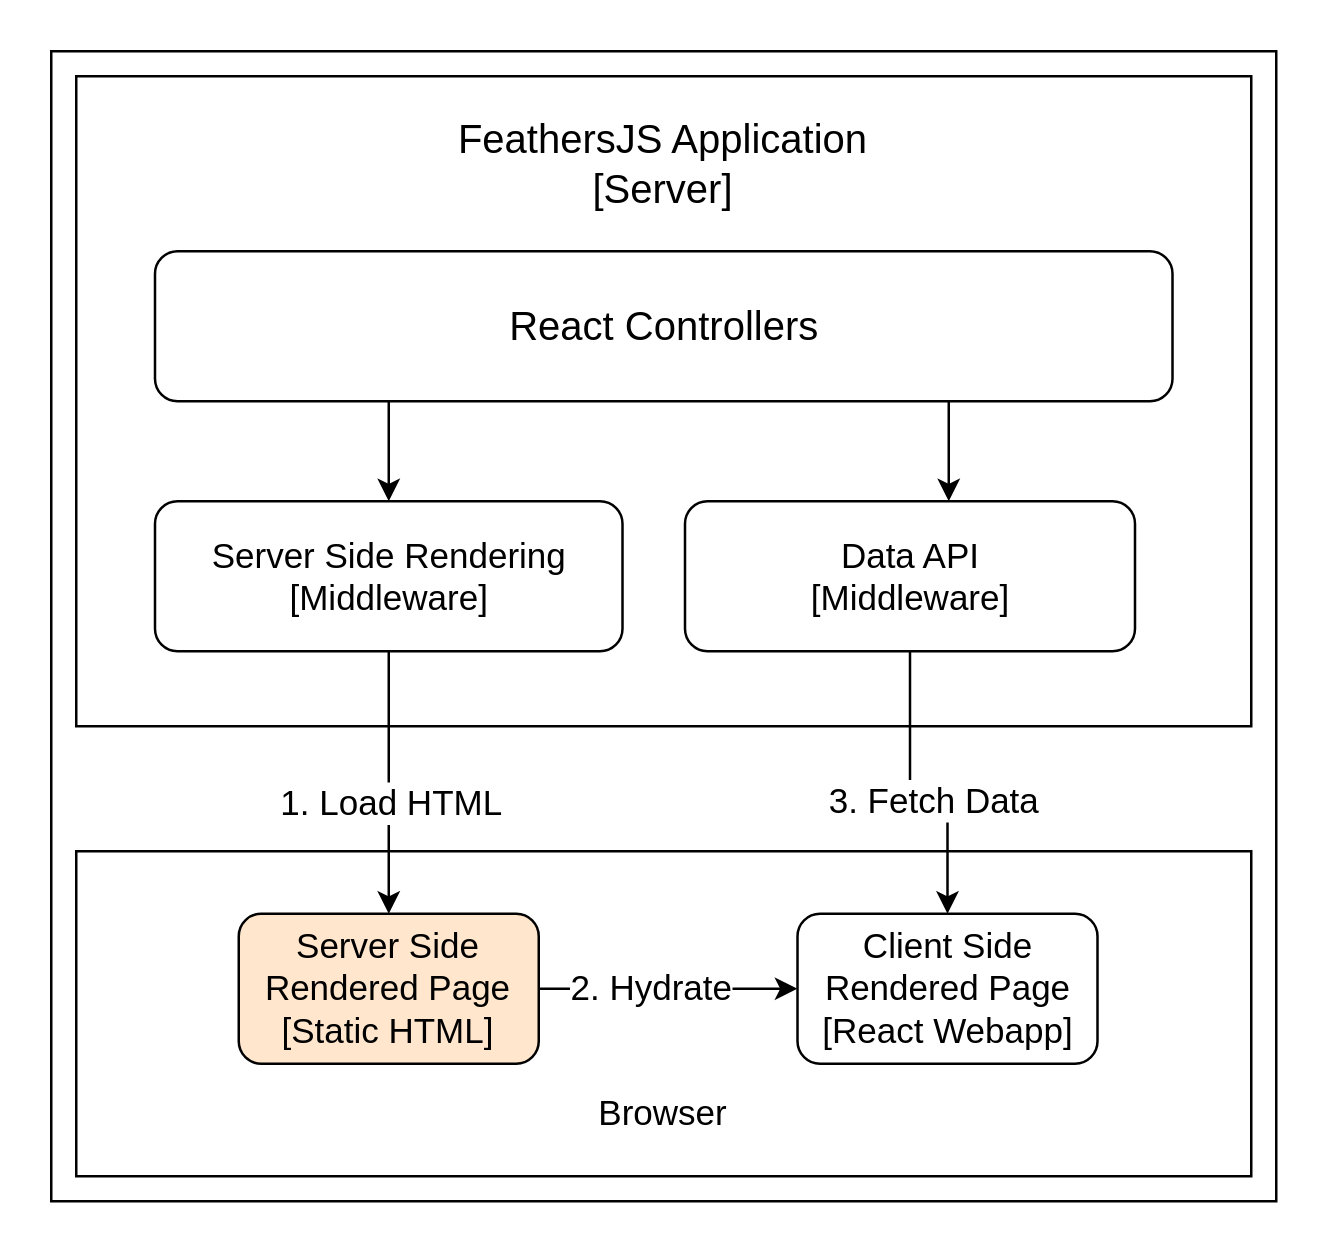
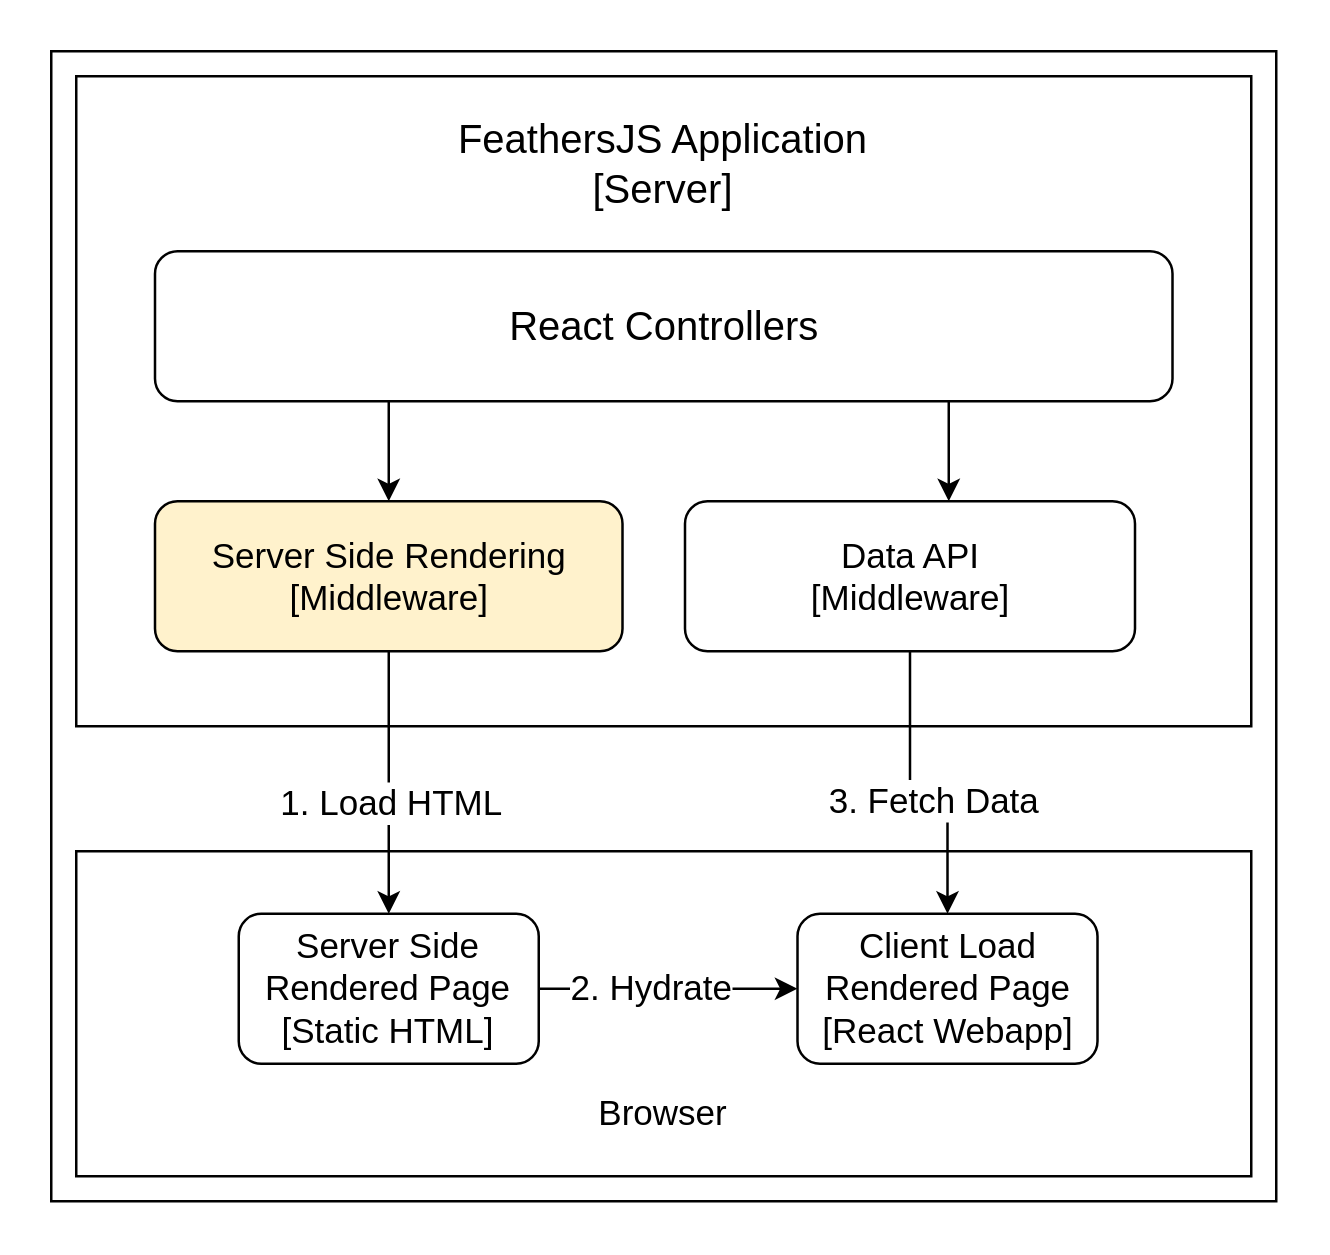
node "Server Side Rendering [Middleware]": fillcolor #ffffff -> #fff2cc
node "Server Side Rendered Page [Static HTML]": fillcolor #ffe6cc -> #ffffff
node "Client Side Rendered Page [React Webapp]": label "Client Side Rendered Page [React Webapp]" -> "Client Load Rendered Page [React Webapp]"
